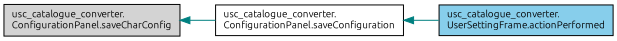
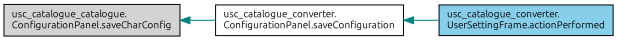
node "usc_catalogue_converter. ConfigurationPanel.saveCharConfig": label "usc_catalogue_converter. ConfigurationPanel.saveCharConfig" -> "usc_catalogue_catalogue. ConfigurationPanel.saveCharConfig"
